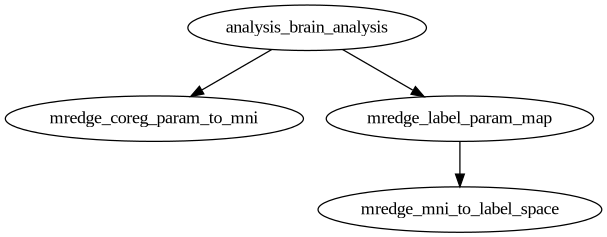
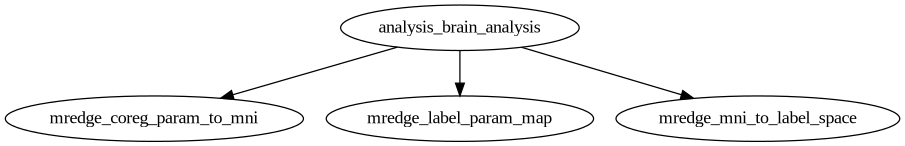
edge "mredge_label_param_map" -> "mredge_mni_to_label_space": now "analysis_brain_analysis" -> "mredge_mni_to_label_space"
